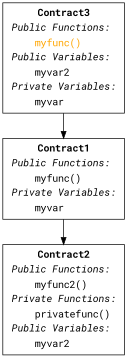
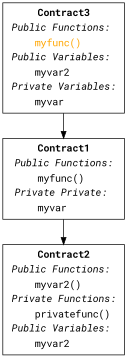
node "Contract1": text "Private Variables:" -> "Private Private:"
node "Contract2": text "myfunc2()" -> "myvar2()"
